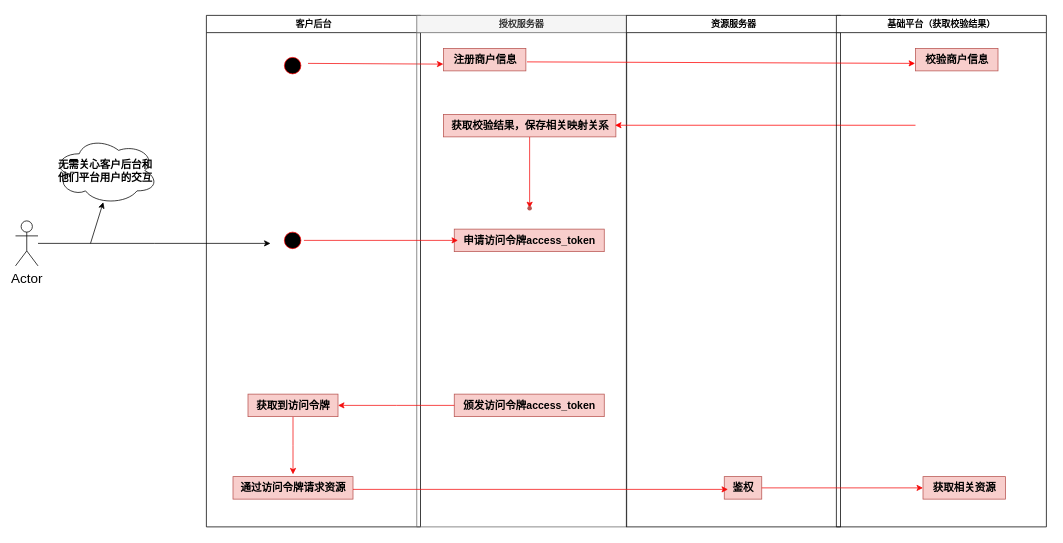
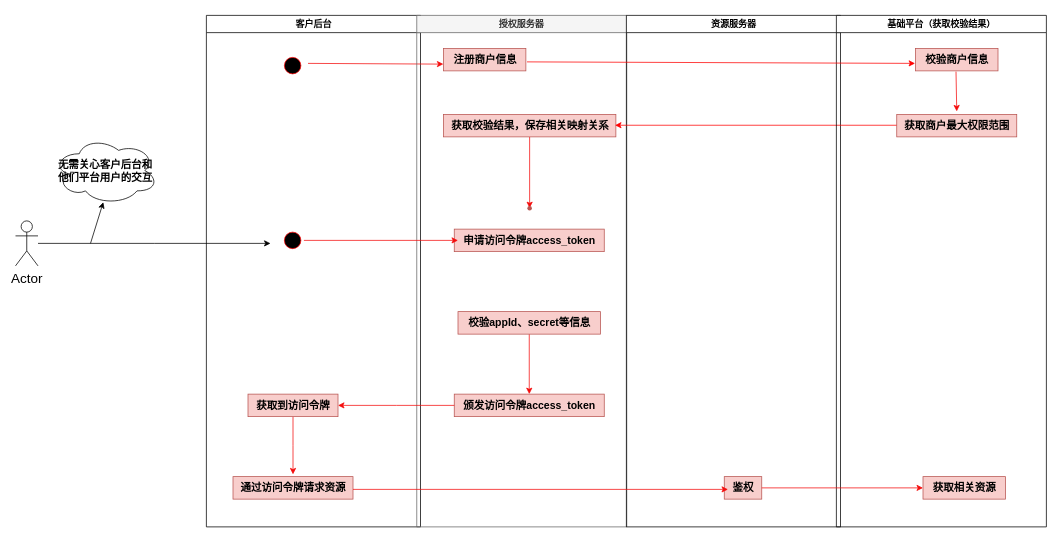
edge "校验商户信息" -> "获取商户最大权限范围": added
node "获取商户最大权限范围": added
node "校验appId、secret等信息": added
edge "校验appId、secret等信息" -> "颁发访问令牌access_token": added
